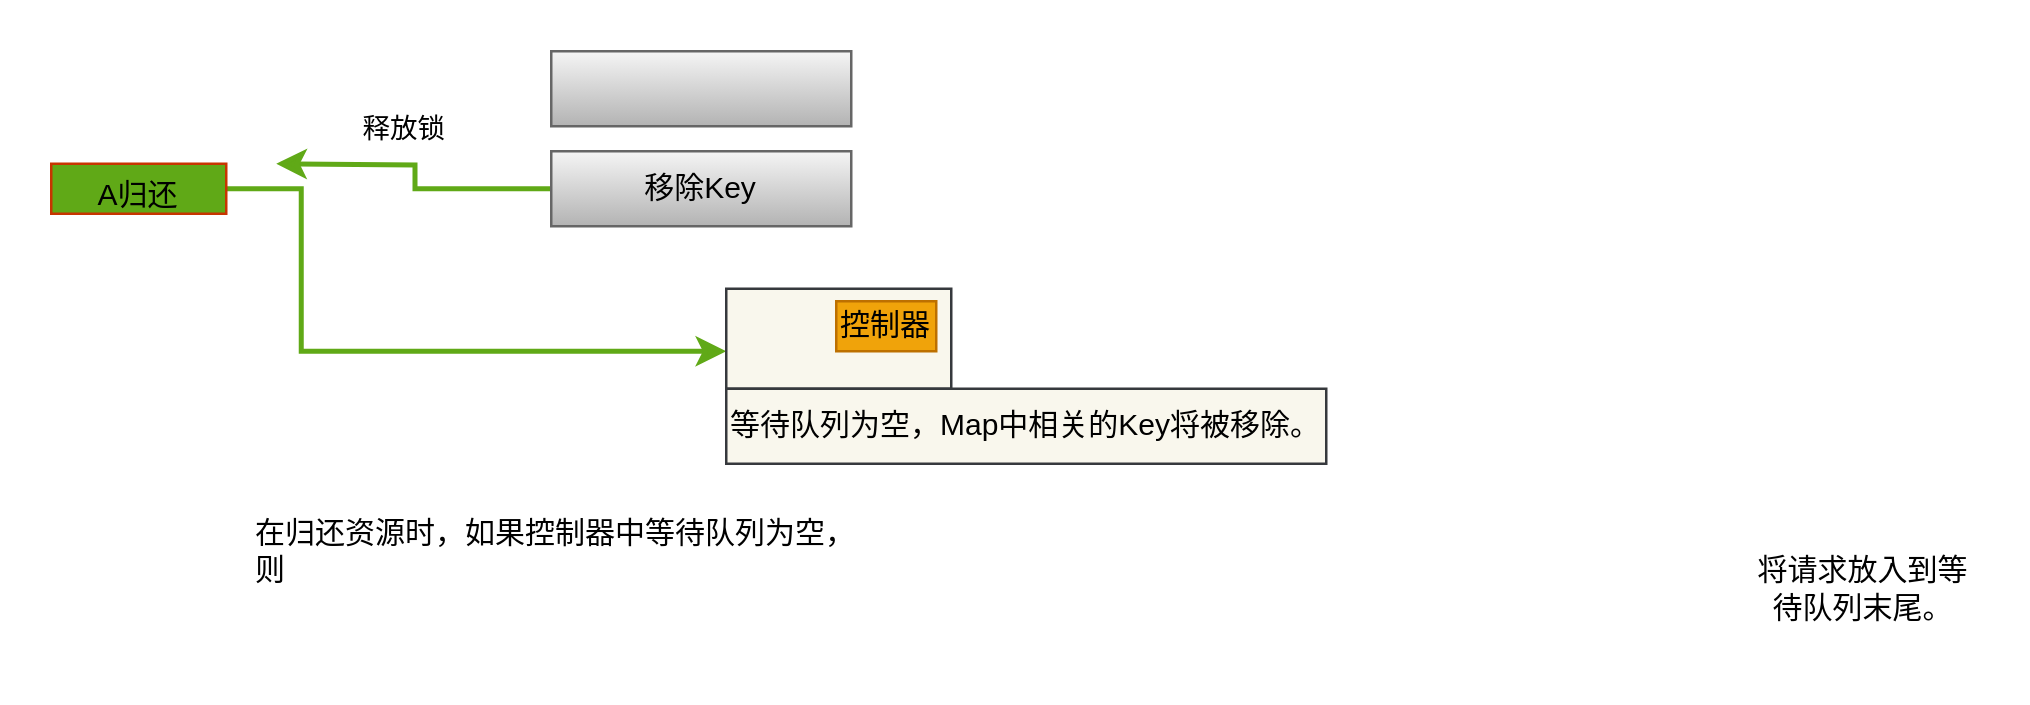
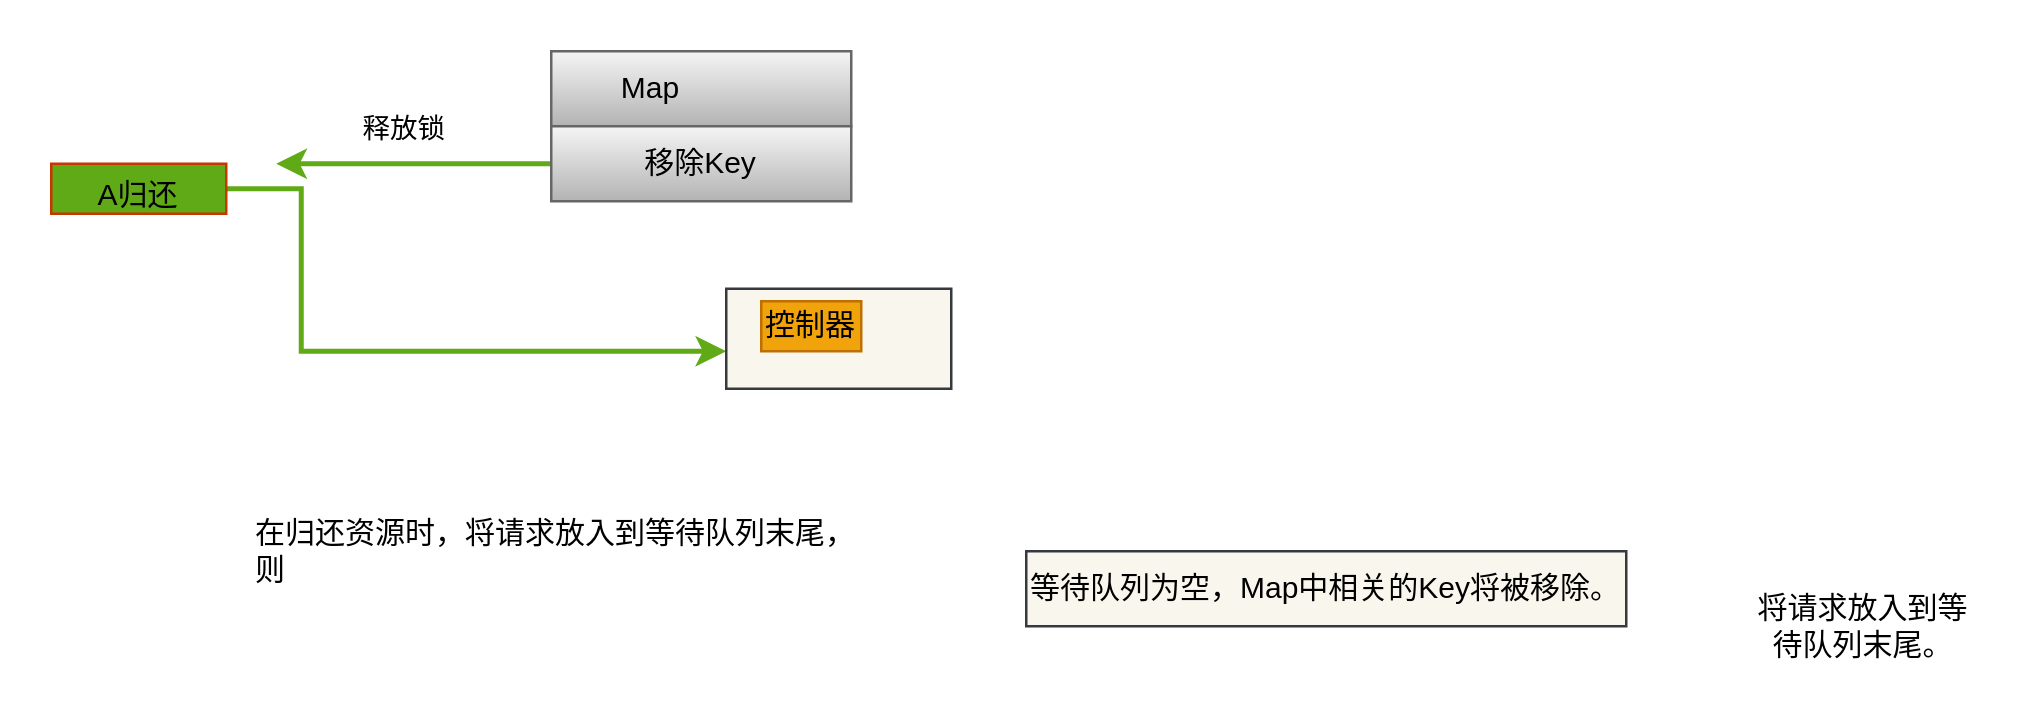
node "Map": added
node "移除Key": moved (701, 189) -> (701, 164)
node "控制器": moved (886, 326) -> (811, 326)
node "等待队列为空，Map中相关的Key将被移除。": moved (1026, 426) -> (1326, 589)
node "在归还资源时，如果控制器中等待队列为空， 则": label "在归还资源时，如果控制器中等待队列为空， 则" -> "在归还资源时，将请求放入到等待队列末尾， 则"
node "将请求放入到等待队列末尾。": moved (1864, 589) -> (1864, 626)
